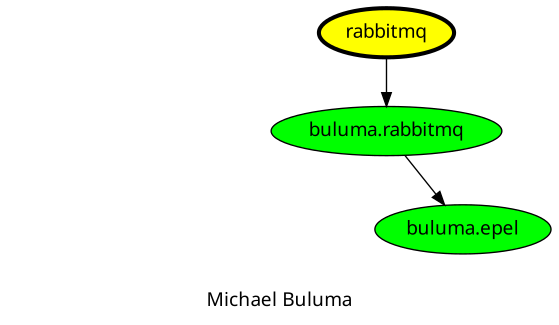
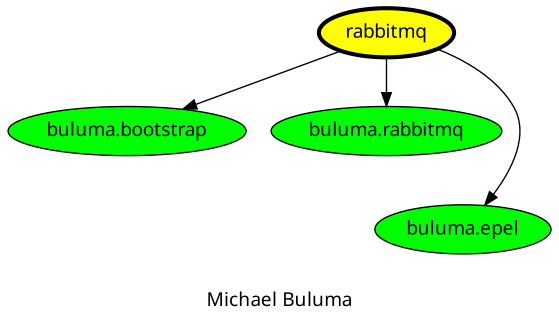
node "buluma.bootstrap": added
edge "buluma.rabbitmq" -> "buluma.epel": now "rabbitmq" -> "buluma.epel"
